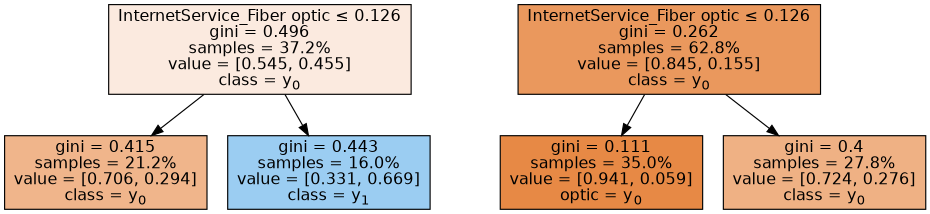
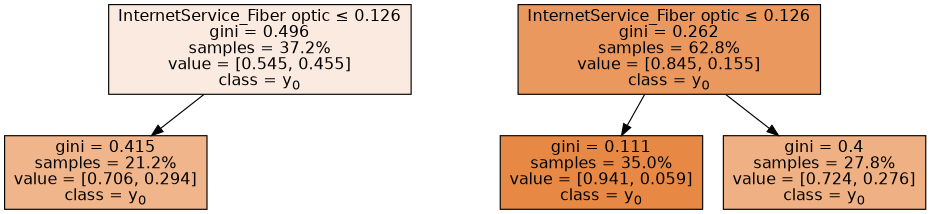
node "gini = 0.443": removed
node "gini = 0.111": text "optic = y" -> "class = y"
